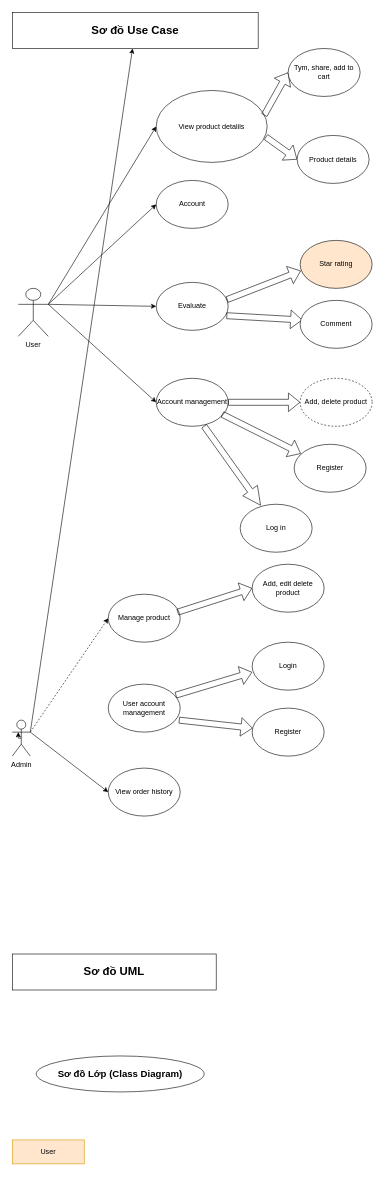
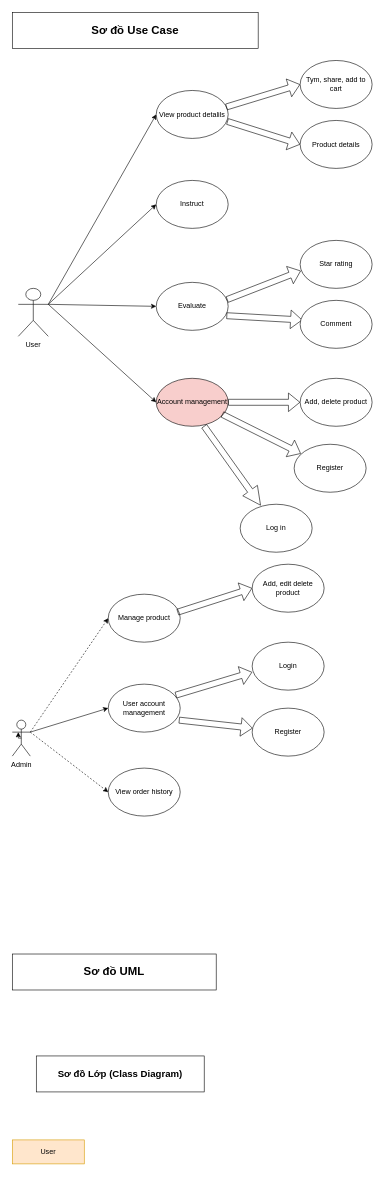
node "Tym, share, add to cart": moved (324, 72) -> (336, 84)
node "View product detalils": size 111x72 -> 72x48
node "Product details": moved (333, 159) -> (336, 144)
node "Account": label "Account" -> "Instruct"
node "Star rating": fillcolor #ffe6cc -> #ffffff
node "Account management": fillcolor #ffffff -> #f8cecc
node "Add, delete product": style dashed -> solid
edge "Admin" -> "Sơ đồ Use Case": now "Admin" -> "User account management"
edge "Admin" -> "View order history": style solid -> dashed
node "Sơ đồ Lớp (Class Diagram)": shape ellipse -> rectangle
